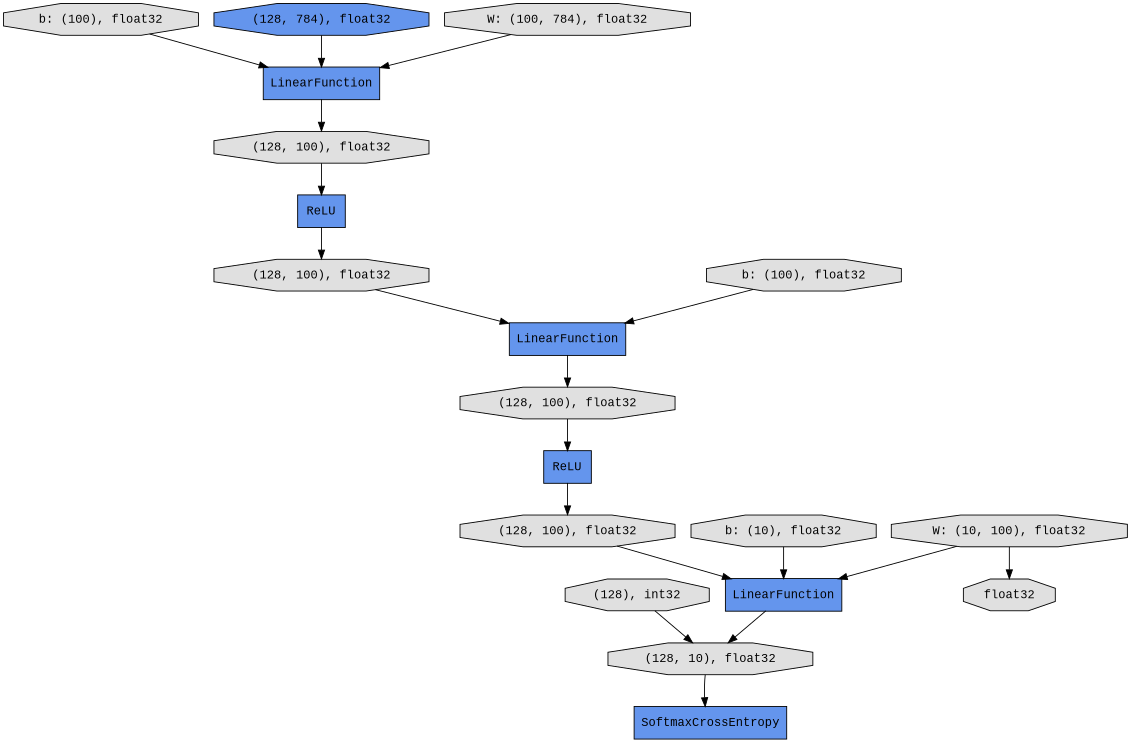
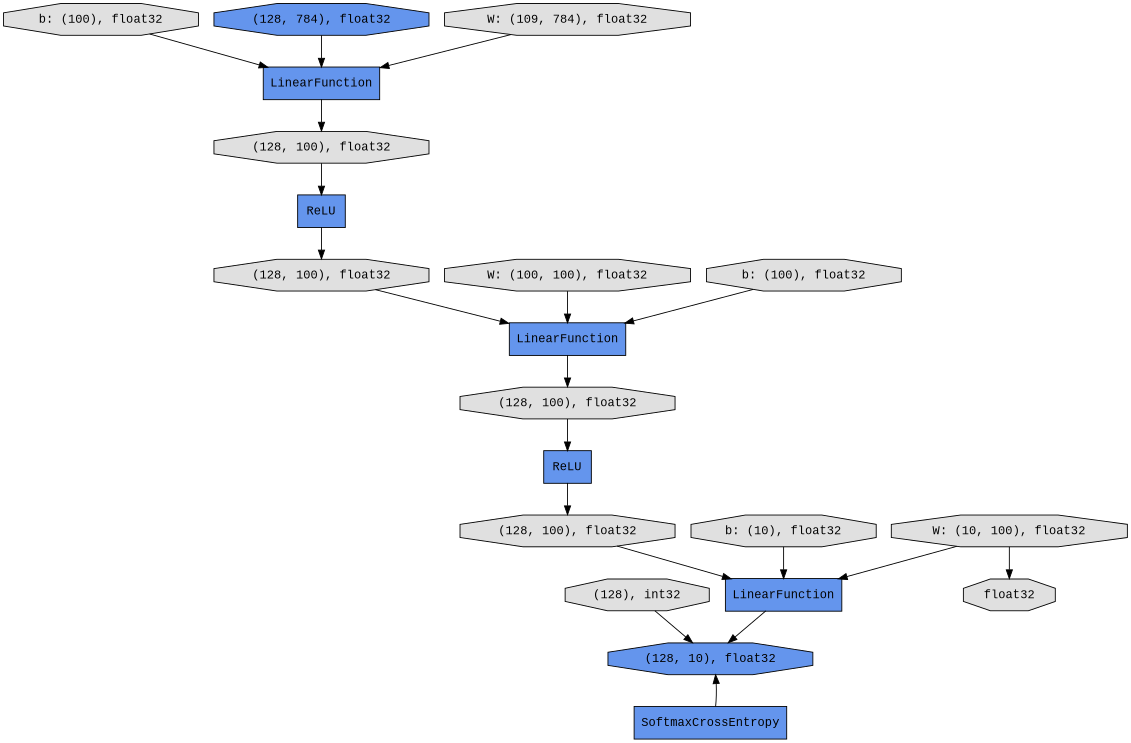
node "W: (100, 784), float32": label "W: (100, 784), float32" -> "W: (109, 784), float32"
node "W: (100, 100), float32": added
node "(128, 10), float32": fillcolor #e0e0e0 -> #6495ed
edge "(128, 10), float32" -> "SoftmaxCrossEntropy": reversed
